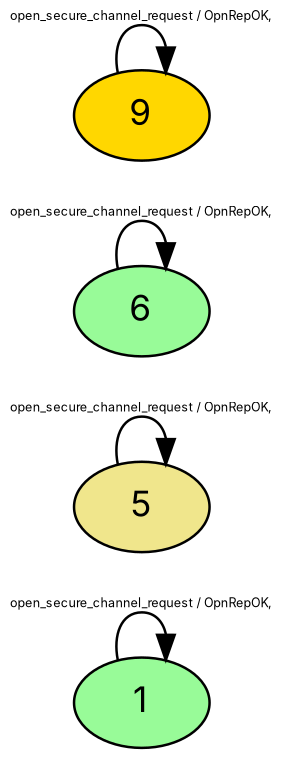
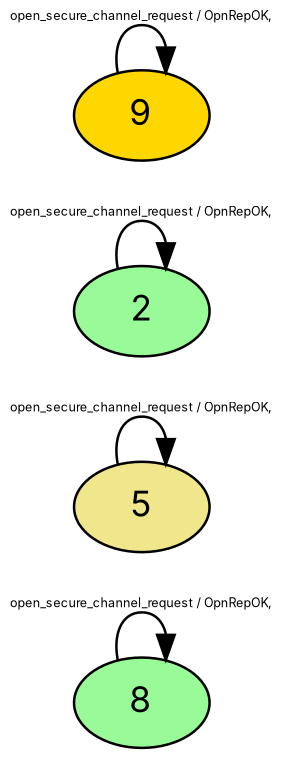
node "6": label "6" -> "2"
node "1": label "1" -> "8"
